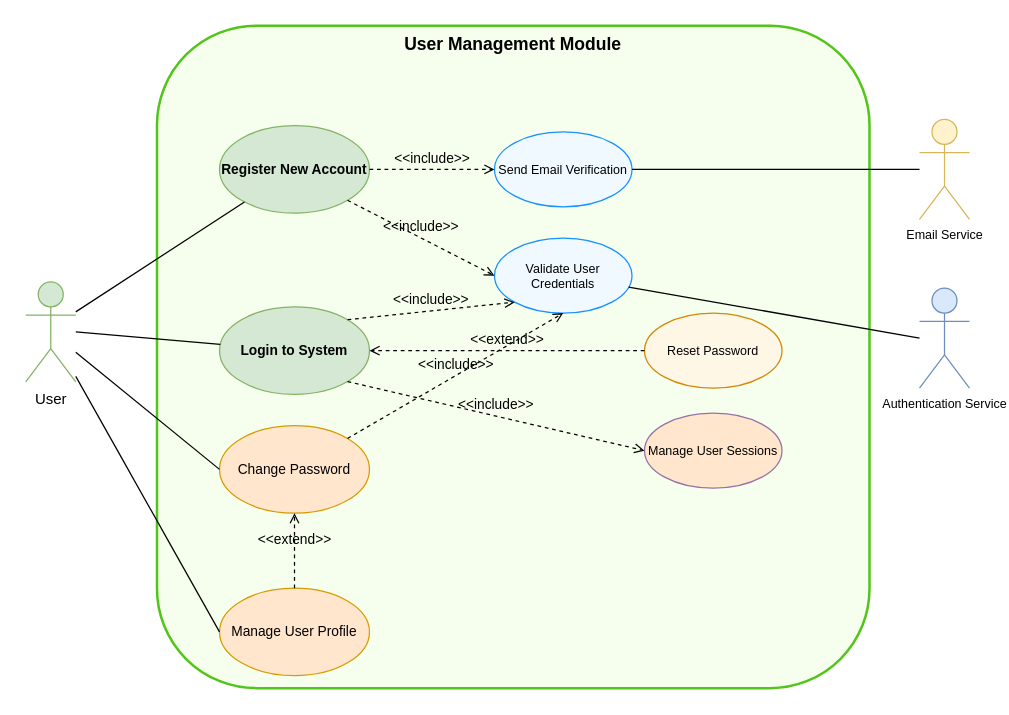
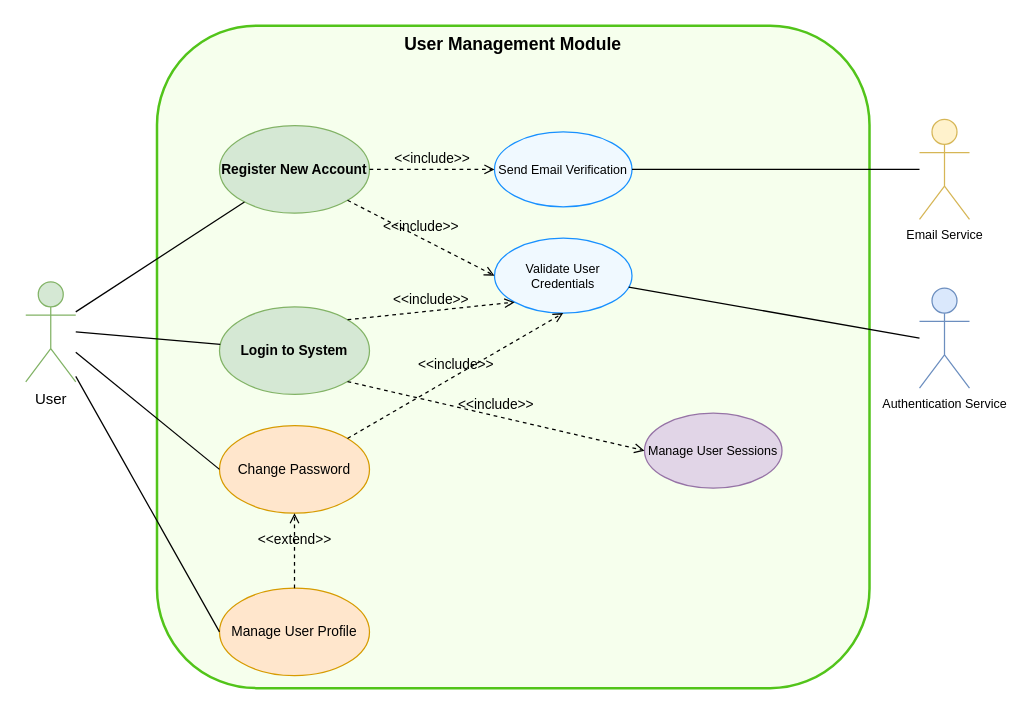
edge "Reset Password" -> "Login to System": removed, label "<<extend>>"
node "Reset Password": removed
node "Manage User Sessions": fillcolor #ffe6cc -> #e1d5e7
